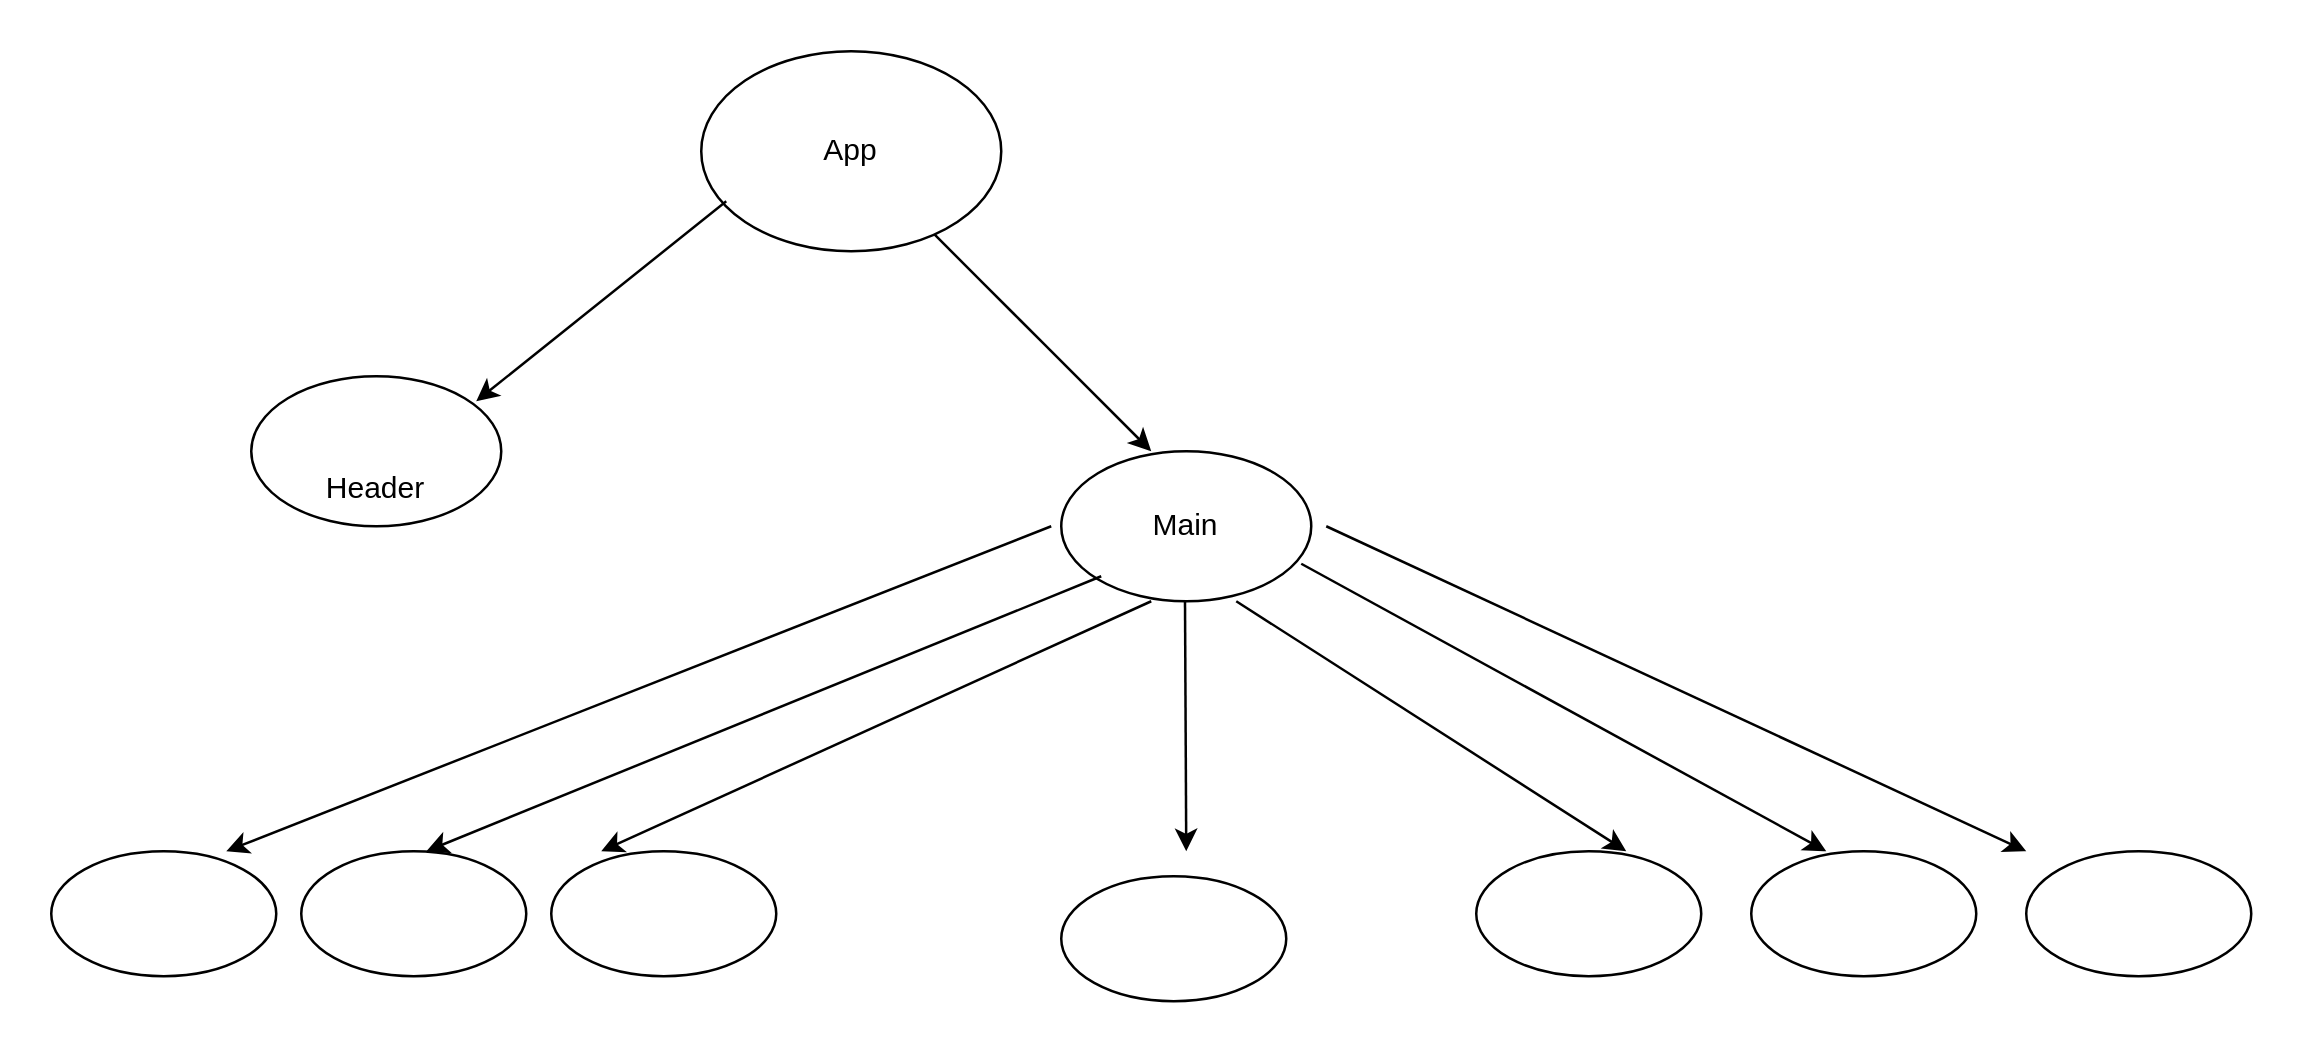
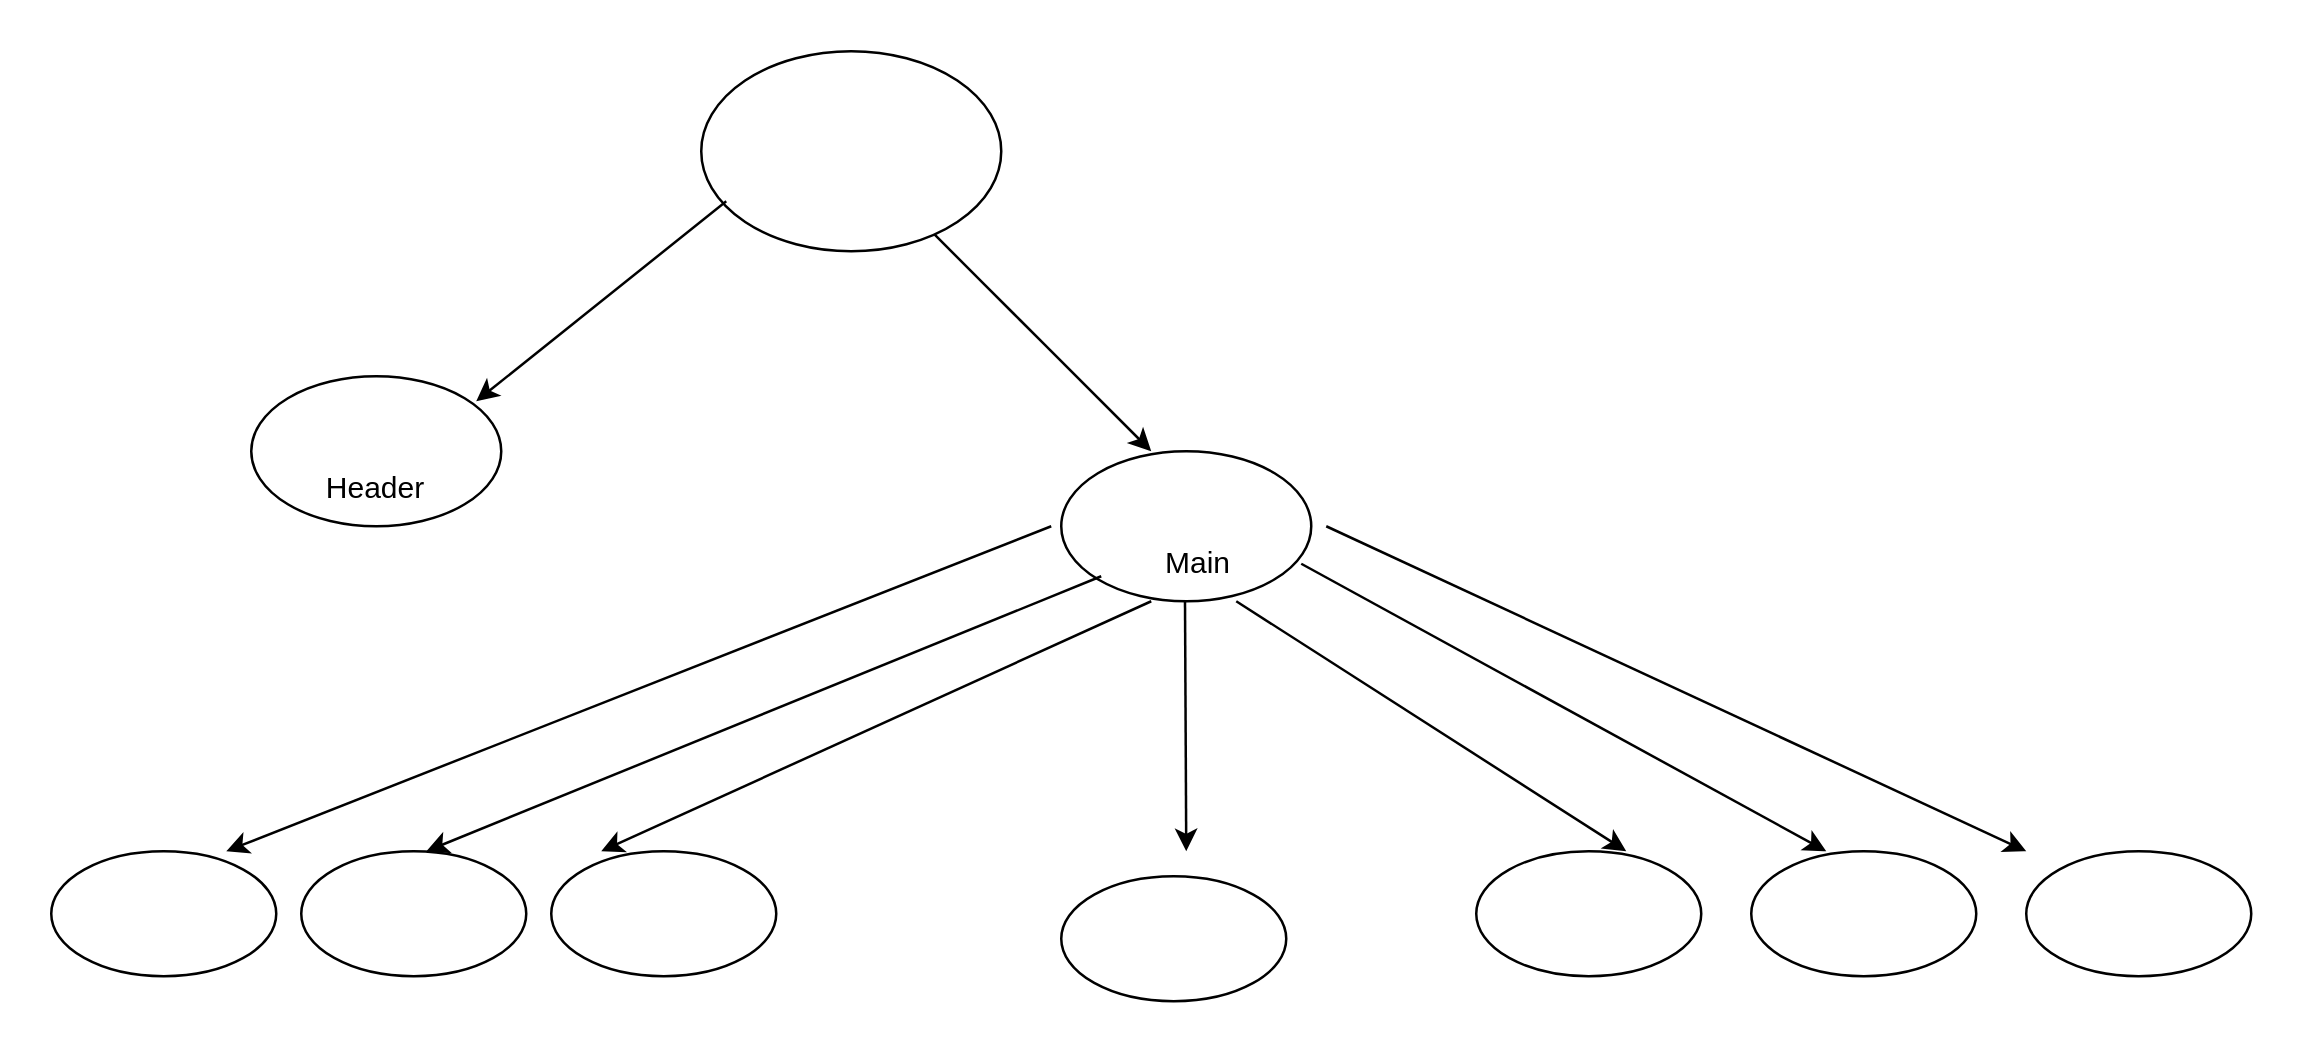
node "App": removed
node "Main": moved (1186, 526) -> (1199, 564)
